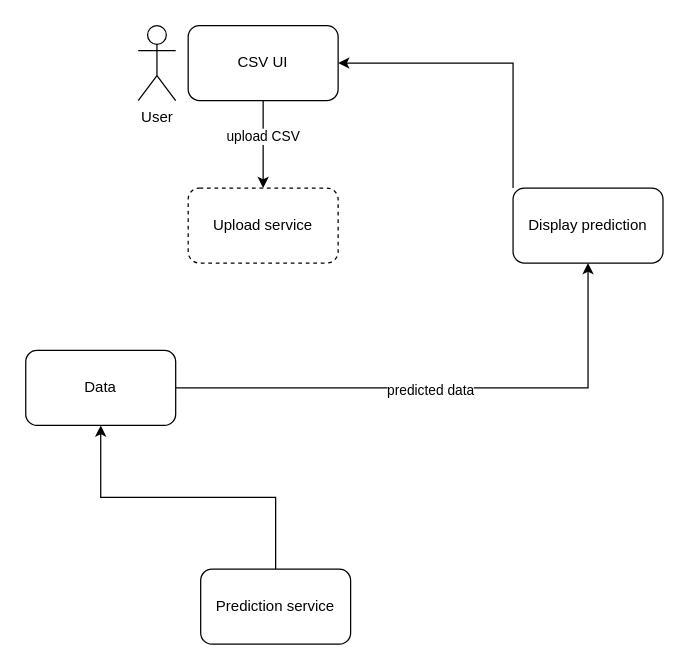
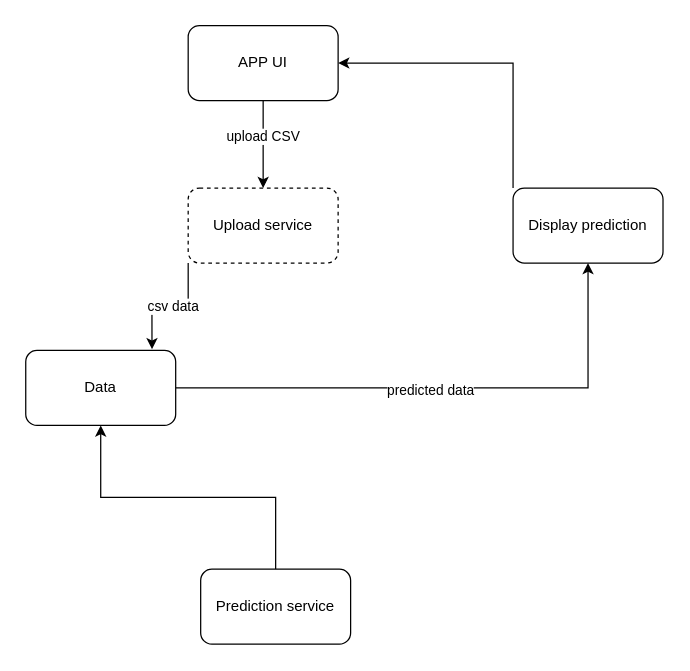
node "User": removed
node "CSV UI": label "CSV UI" -> "APP UI"
edge "Upload service" -> "Data": added, label "csv data"
